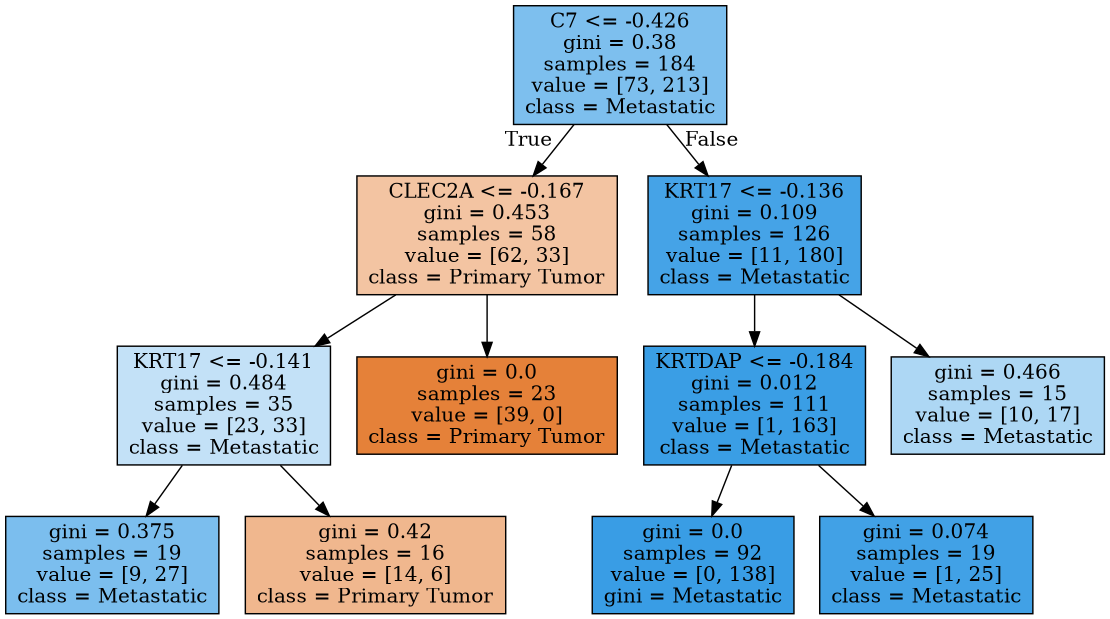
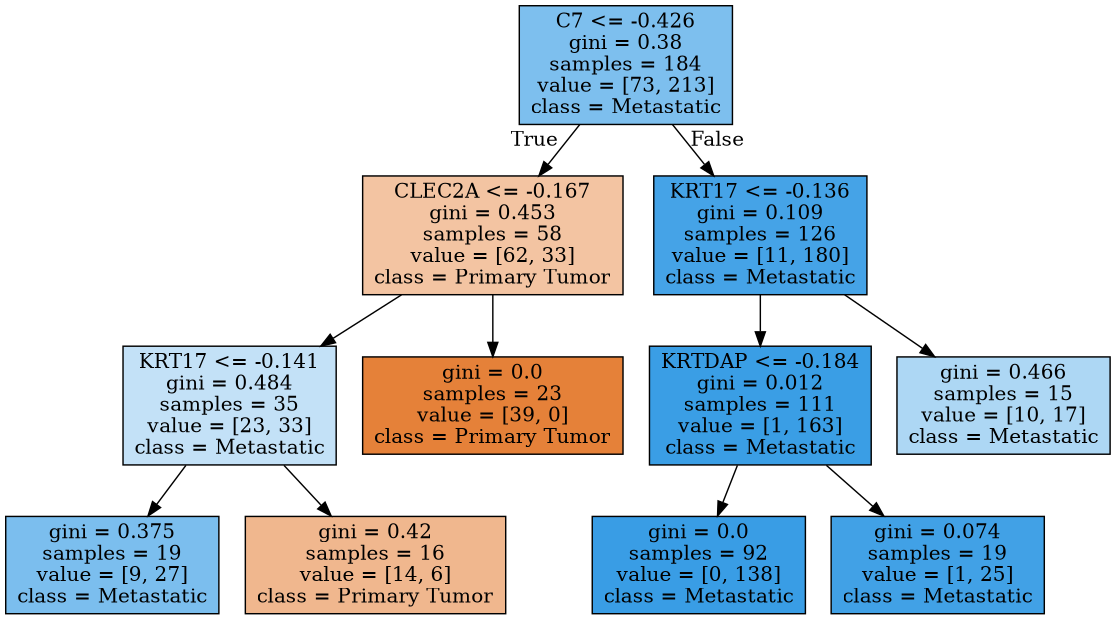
node "gini = 0.0 samples = 92 value = [0, 138] gini = Metastatic": label "gini = 0.0 samples = 92 value = [0, 138] gini = Metastatic" -> "gini = 0.0 samples = 92 value = [0, 138] class = Metastatic"
